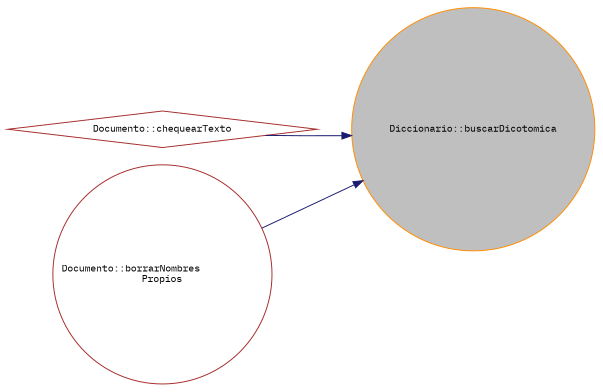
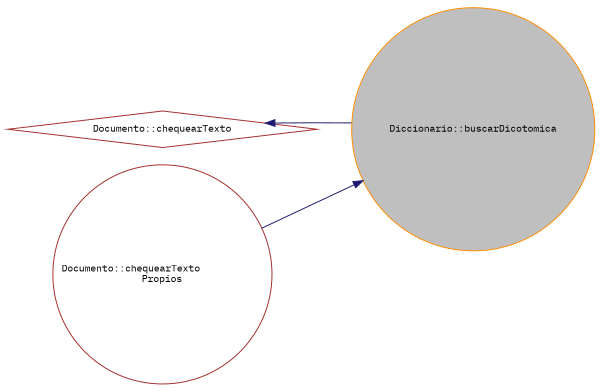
edge "Documento::chequearTexto" -> "Diccionario::buscarDicotomica": reversed
node "Documento::borrarNombres Propios": label "Documento::borrarNombres Propios" -> "Documento::chequearTexto Propios"
